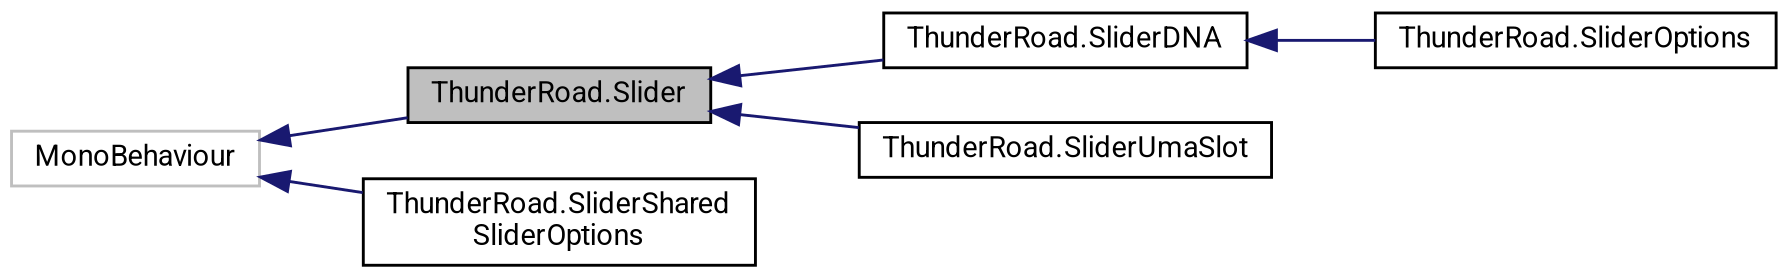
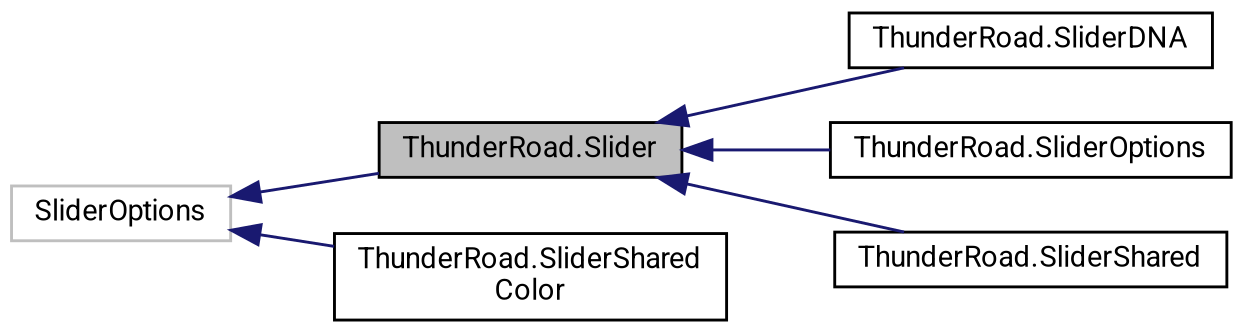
edge "ThunderRoad.SliderOptions" -> "ThunderRoad.SliderDNA": now "ThunderRoad.SliderOptions" -> "ThunderRoad.Slider"
node "ThunderRoad.SliderUmaSlot": label "ThunderRoad.SliderUmaSlot" -> "ThunderRoad.SliderShared"
node "MonoBehaviour": label "MonoBehaviour" -> "SliderOptions"
node "ThunderRoad.SliderShared SliderOptions": label "ThunderRoad.SliderShared SliderOptions" -> "ThunderRoad.SliderShared Color"
